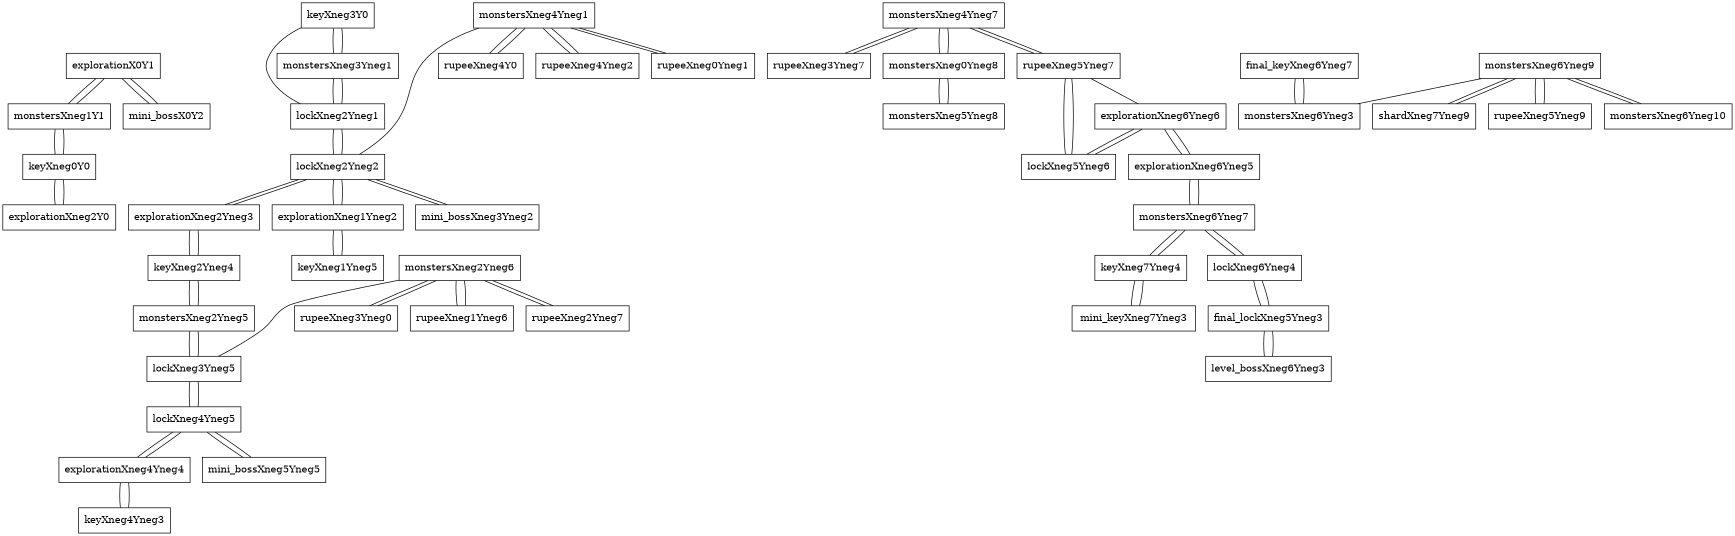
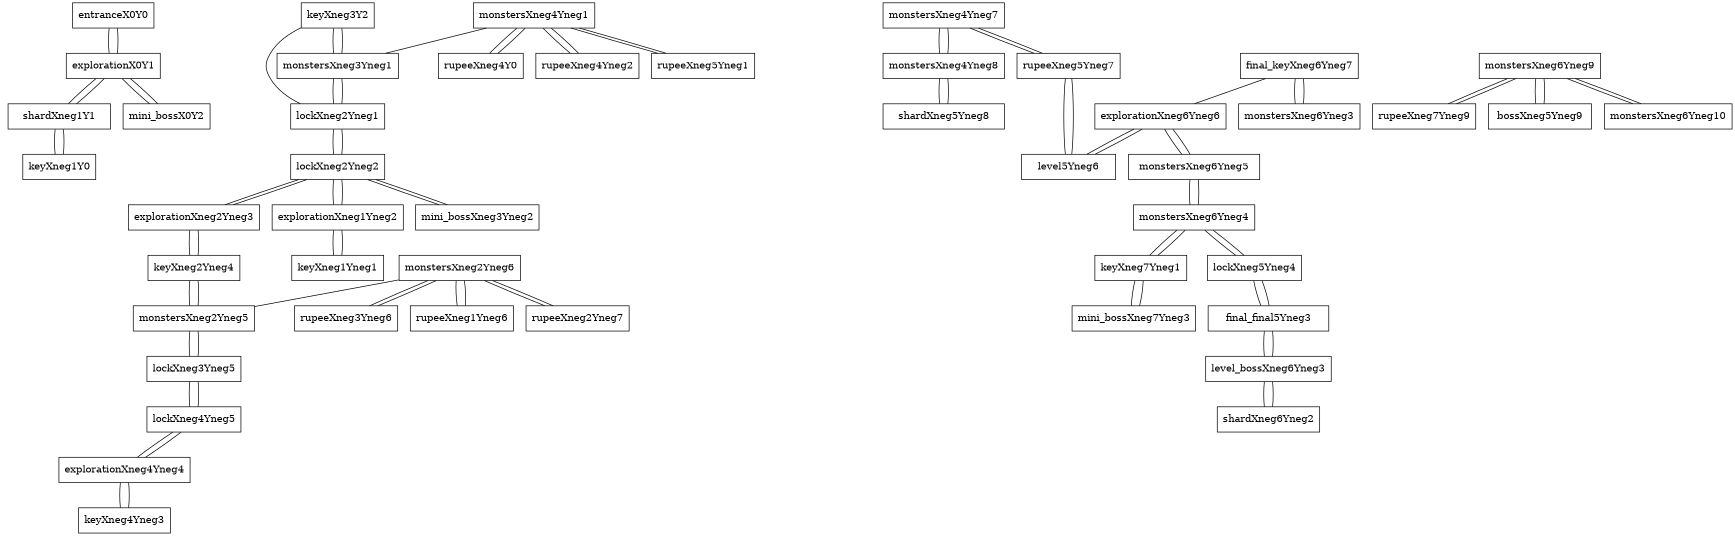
node "entranceX0Y0": added
node "keyXneg3Y0": label "keyXneg3Y0" -> "keyXneg3Y2"
node "rupeeXneg0Yneg1": label "rupeeXneg0Yneg1" -> "rupeeXneg5Yneg1"
node "rupeeXneg3Yneg7": removed
node "monstersXneg0Yneg8": label "monstersXneg0Yneg8" -> "monstersXneg4Yneg8"
edge "monstersXneg4Yneg1" -- "lockXneg2Yneg2": now "monstersXneg4Yneg1" -- "monstersXneg3Yneg1"
edge "rupeeXneg5Yneg7" -- "explorationXneg6Yneg6": now "final_keyXneg6Yneg7" -- "explorationXneg6Yneg6"
edge "monstersXneg6Yneg9" -- "monstersXneg6Yneg3": removed
node "monstersXneg1Y1": label "monstersXneg1Y1" -> "shardXneg1Y1"
node "monstersXneg5Yneg8": label "monstersXneg5Yneg8" -> "shardXneg5Yneg8"
node "shardXneg7Yneg9": label "shardXneg7Yneg9" -> "rupeeXneg7Yneg9"
node "rupeeXneg5Yneg9": label "rupeeXneg5Yneg9" -> "bossXneg5Yneg9"
node "keyXneg0Y0": label "keyXneg0Y0" -> "keyXneg1Y0"
node "lockXneg5Yneg6": label "lockXneg5Yneg6" -> "level5Yneg6"
node "explorationXneg6Yneg5": label "explorationXneg6Yneg5" -> "monstersXneg6Yneg5"
node "explorationXneg2Y0": removed
node "monstersXneg6Yneg7": label "monstersXneg6Yneg7" -> "monstersXneg6Yneg4"
node "keyXneg1Yneg5": label "keyXneg1Yneg5" -> "keyXneg1Yneg1"
node "keyXneg7Yneg4": label "keyXneg7Yneg4" -> "keyXneg7Yneg1"
node "lockXneg6Yneg4": label "lockXneg6Yneg4" -> "lockXneg5Yneg4"
edge "monstersXneg2Yneg6" -- "lockXneg3Yneg5": now "monstersXneg2Yneg6" -- "monstersXneg2Yneg5"
node "rupeeXneg3Yneg0": label "rupeeXneg3Yneg0" -> "rupeeXneg3Yneg6"
node "mini_keyXneg7Yneg3": label "mini_keyXneg7Yneg3" -> "mini_bossXneg7Yneg3"
node "final_lockXneg5Yneg3": label "final_lockXneg5Yneg3" -> "final_final5Yneg3"
node "shardXneg6Yneg2": added
node "mini_bossXneg5Yneg5": removed
